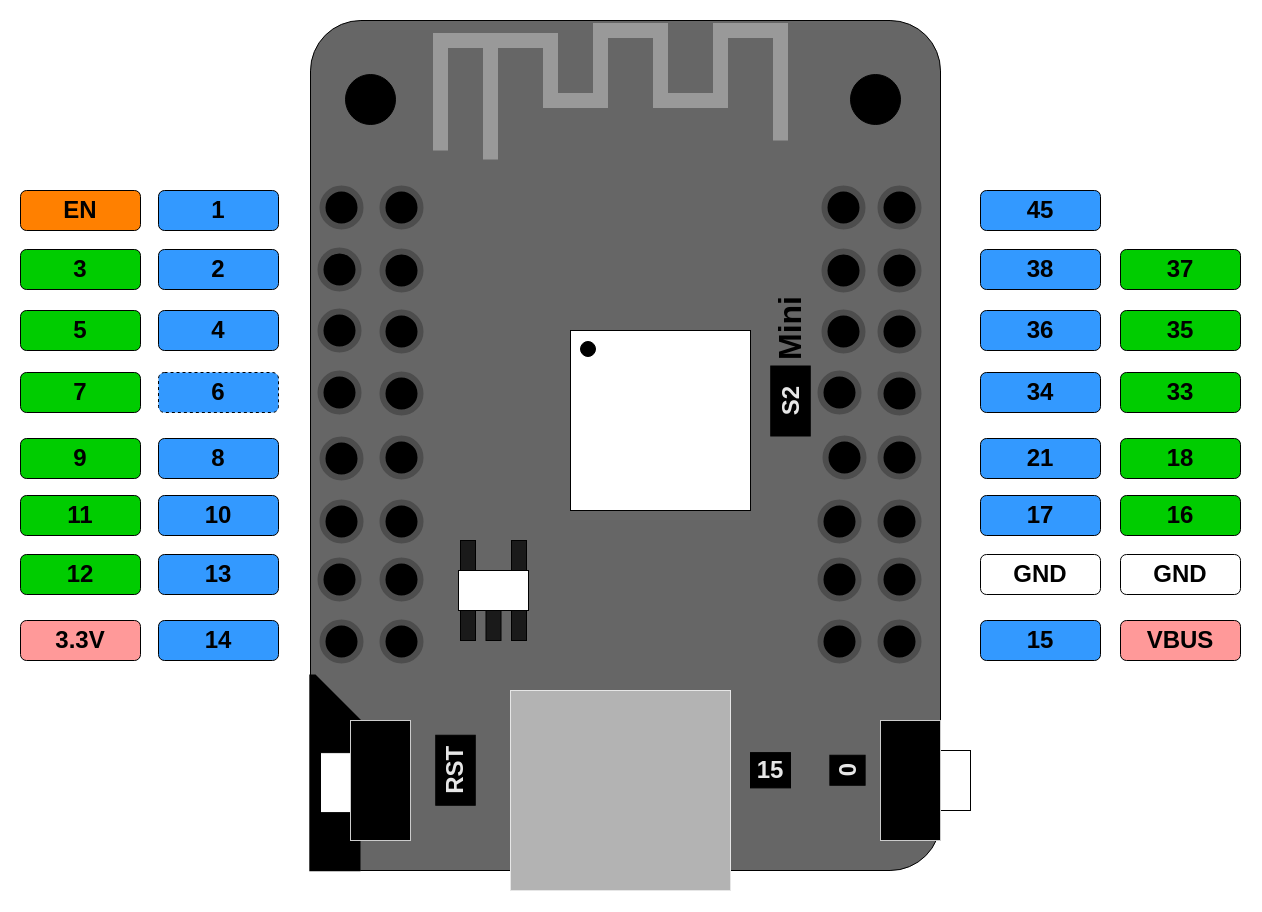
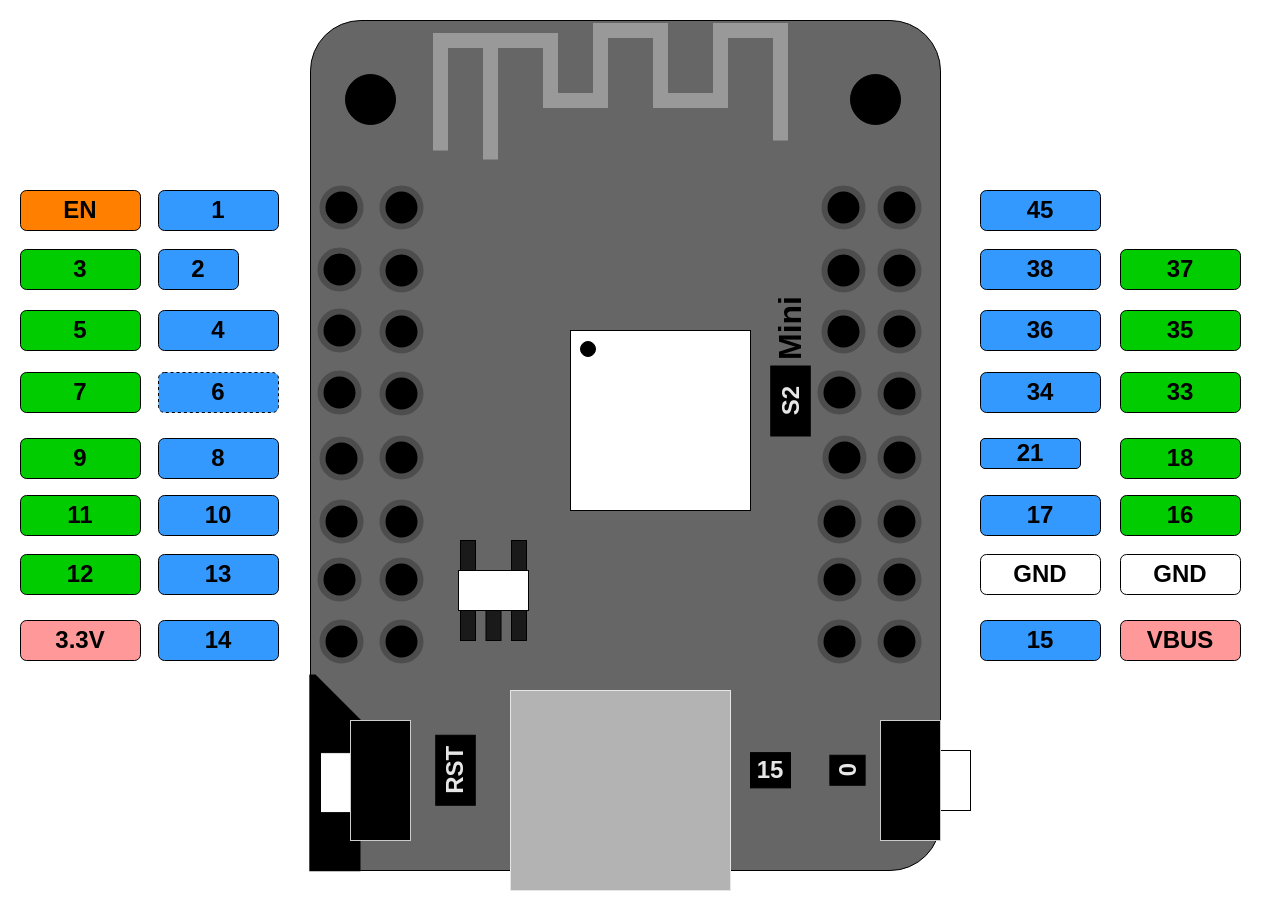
node "2": size 120x40 -> 80x40
node "21": size 120x40 -> 100x30
